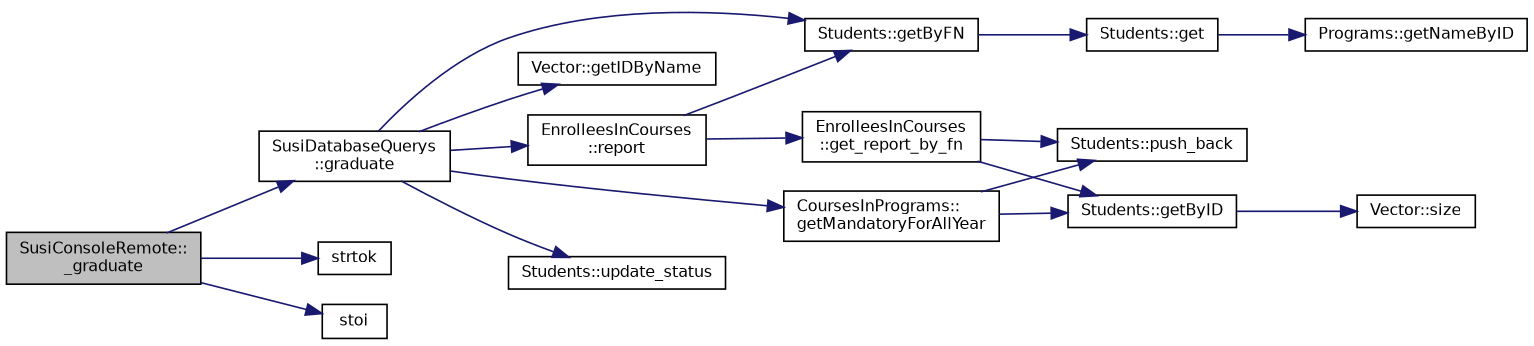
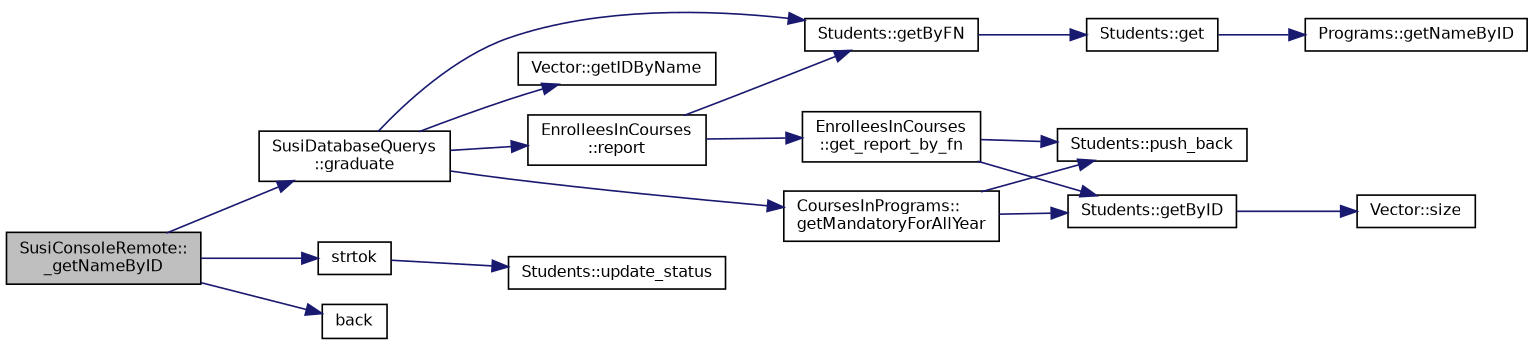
edge "SusiDatabaseQuerys ::graduate" -> "Students::update_status": now "strtok" -> "Students::update_status"
node "SusiConsoleRemote:: _graduate": label "SusiConsoleRemote:: _graduate" -> "SusiConsoleRemote:: _getNameByID"
node "stoi": label "stoi" -> "back"
